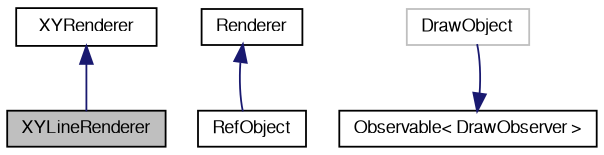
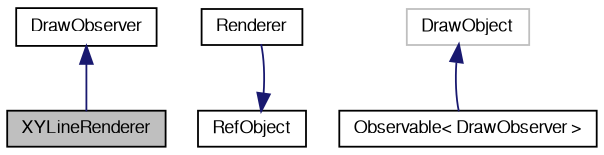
node "XYRenderer": label "XYRenderer" -> "DrawObserver"
edge "DrawObject" -> "Observable< DrawObserver >": reversed
edge "RefObject" -> "Renderer": reversed
